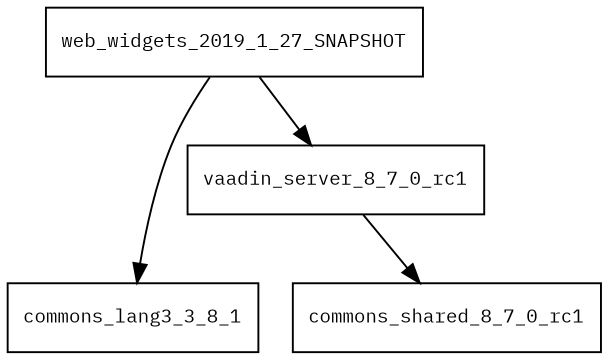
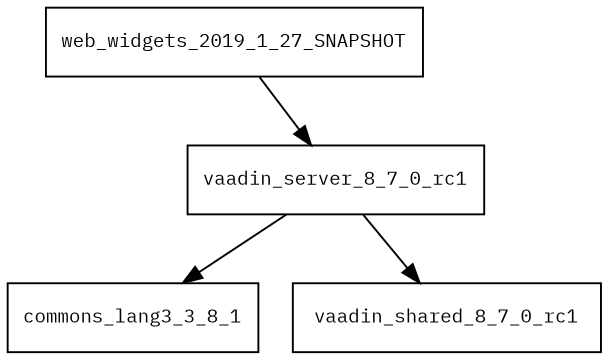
edge "web_widgets_2019_1_27_SNAPSHOT" -> "commons_lang3_3_8_1": now "vaadin_server_8_7_0_rc1" -> "commons_lang3_3_8_1"
node "commons_shared_8_7_0_rc1": label "commons_shared_8_7_0_rc1" -> "vaadin_shared_8_7_0_rc1"
